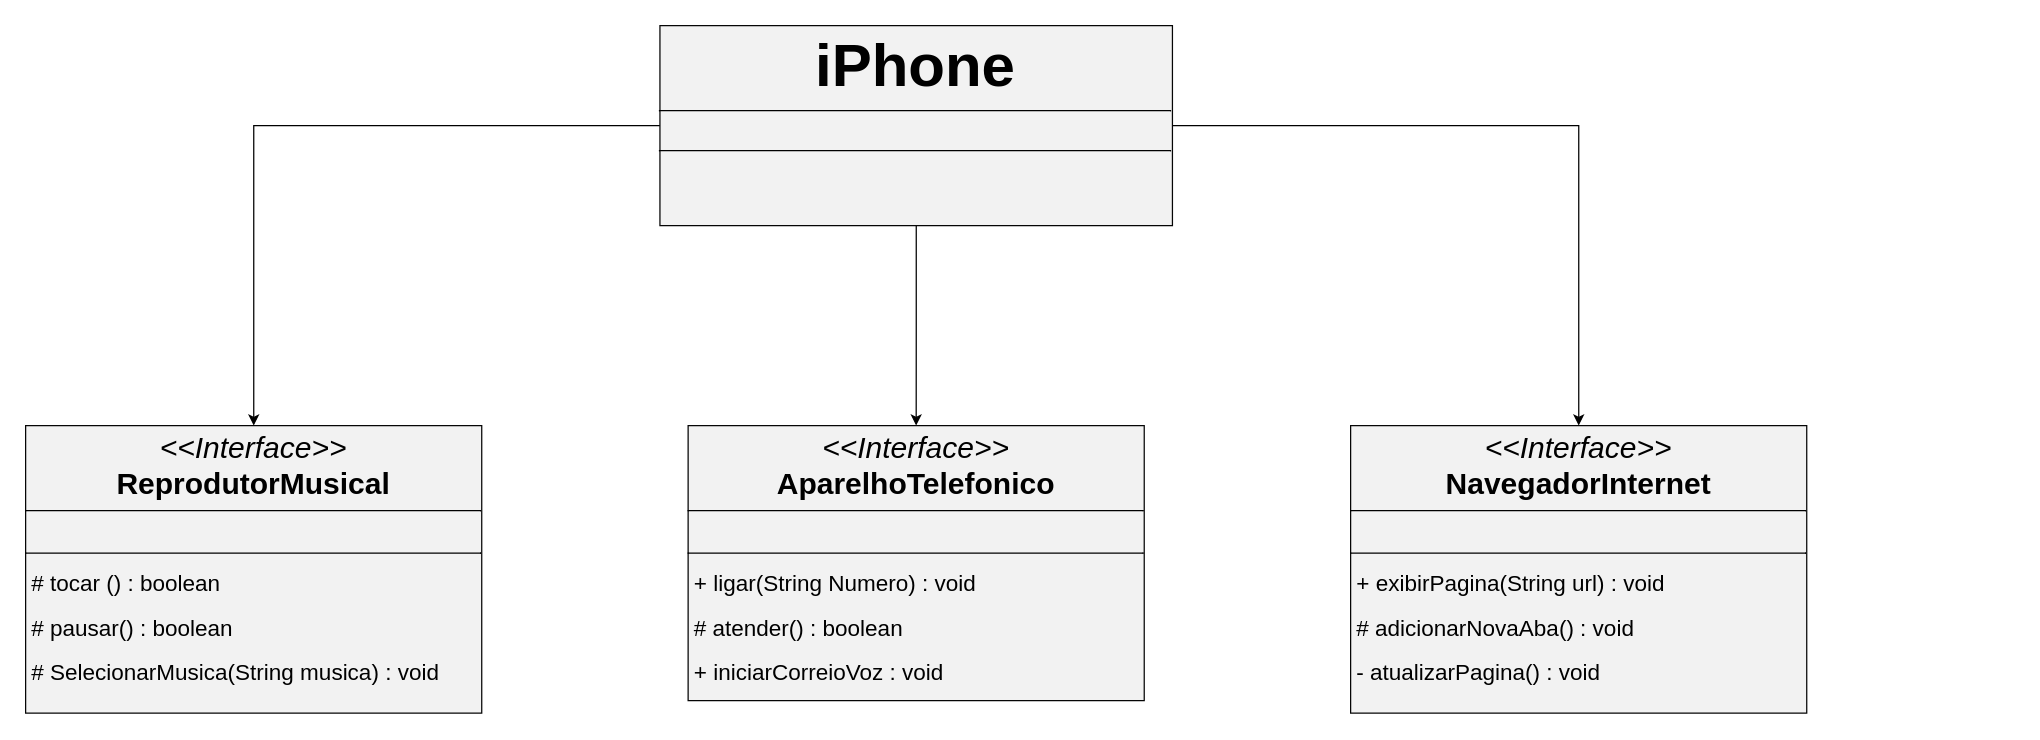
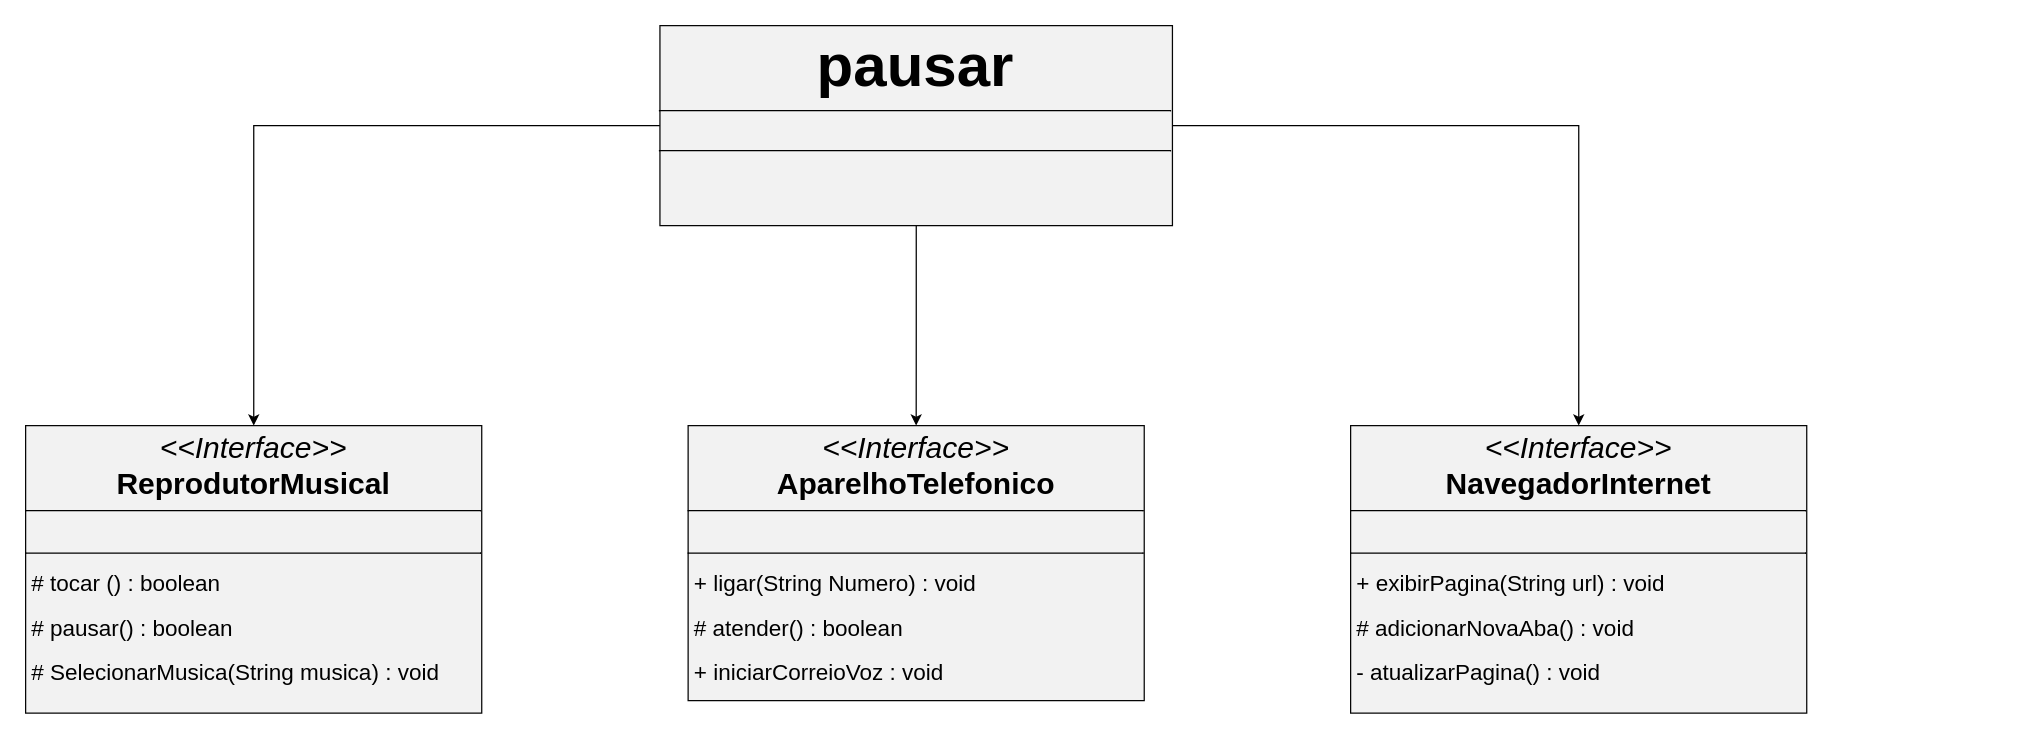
node "iPhone": label "iPhone" -> "pausar"
